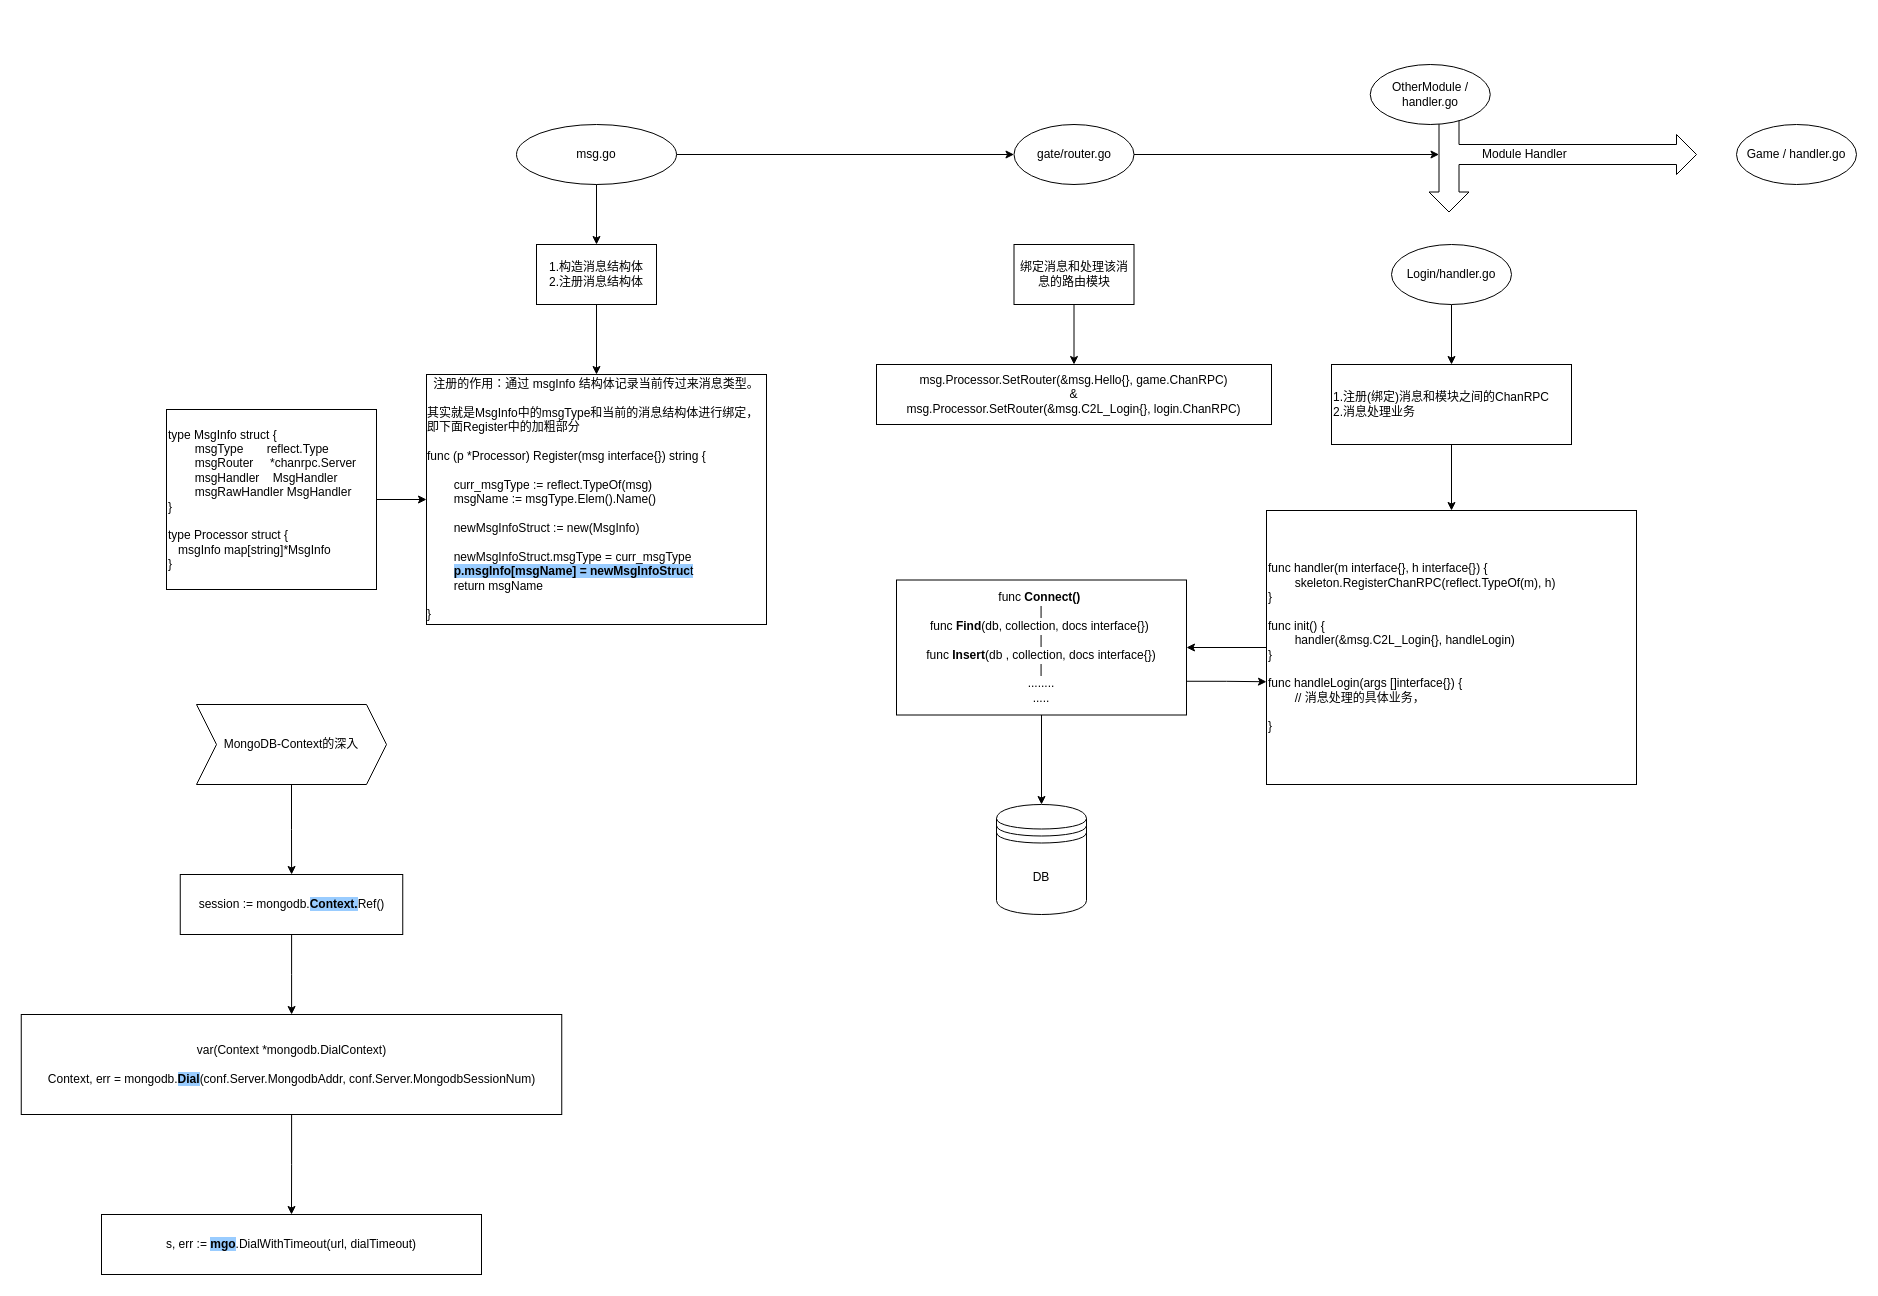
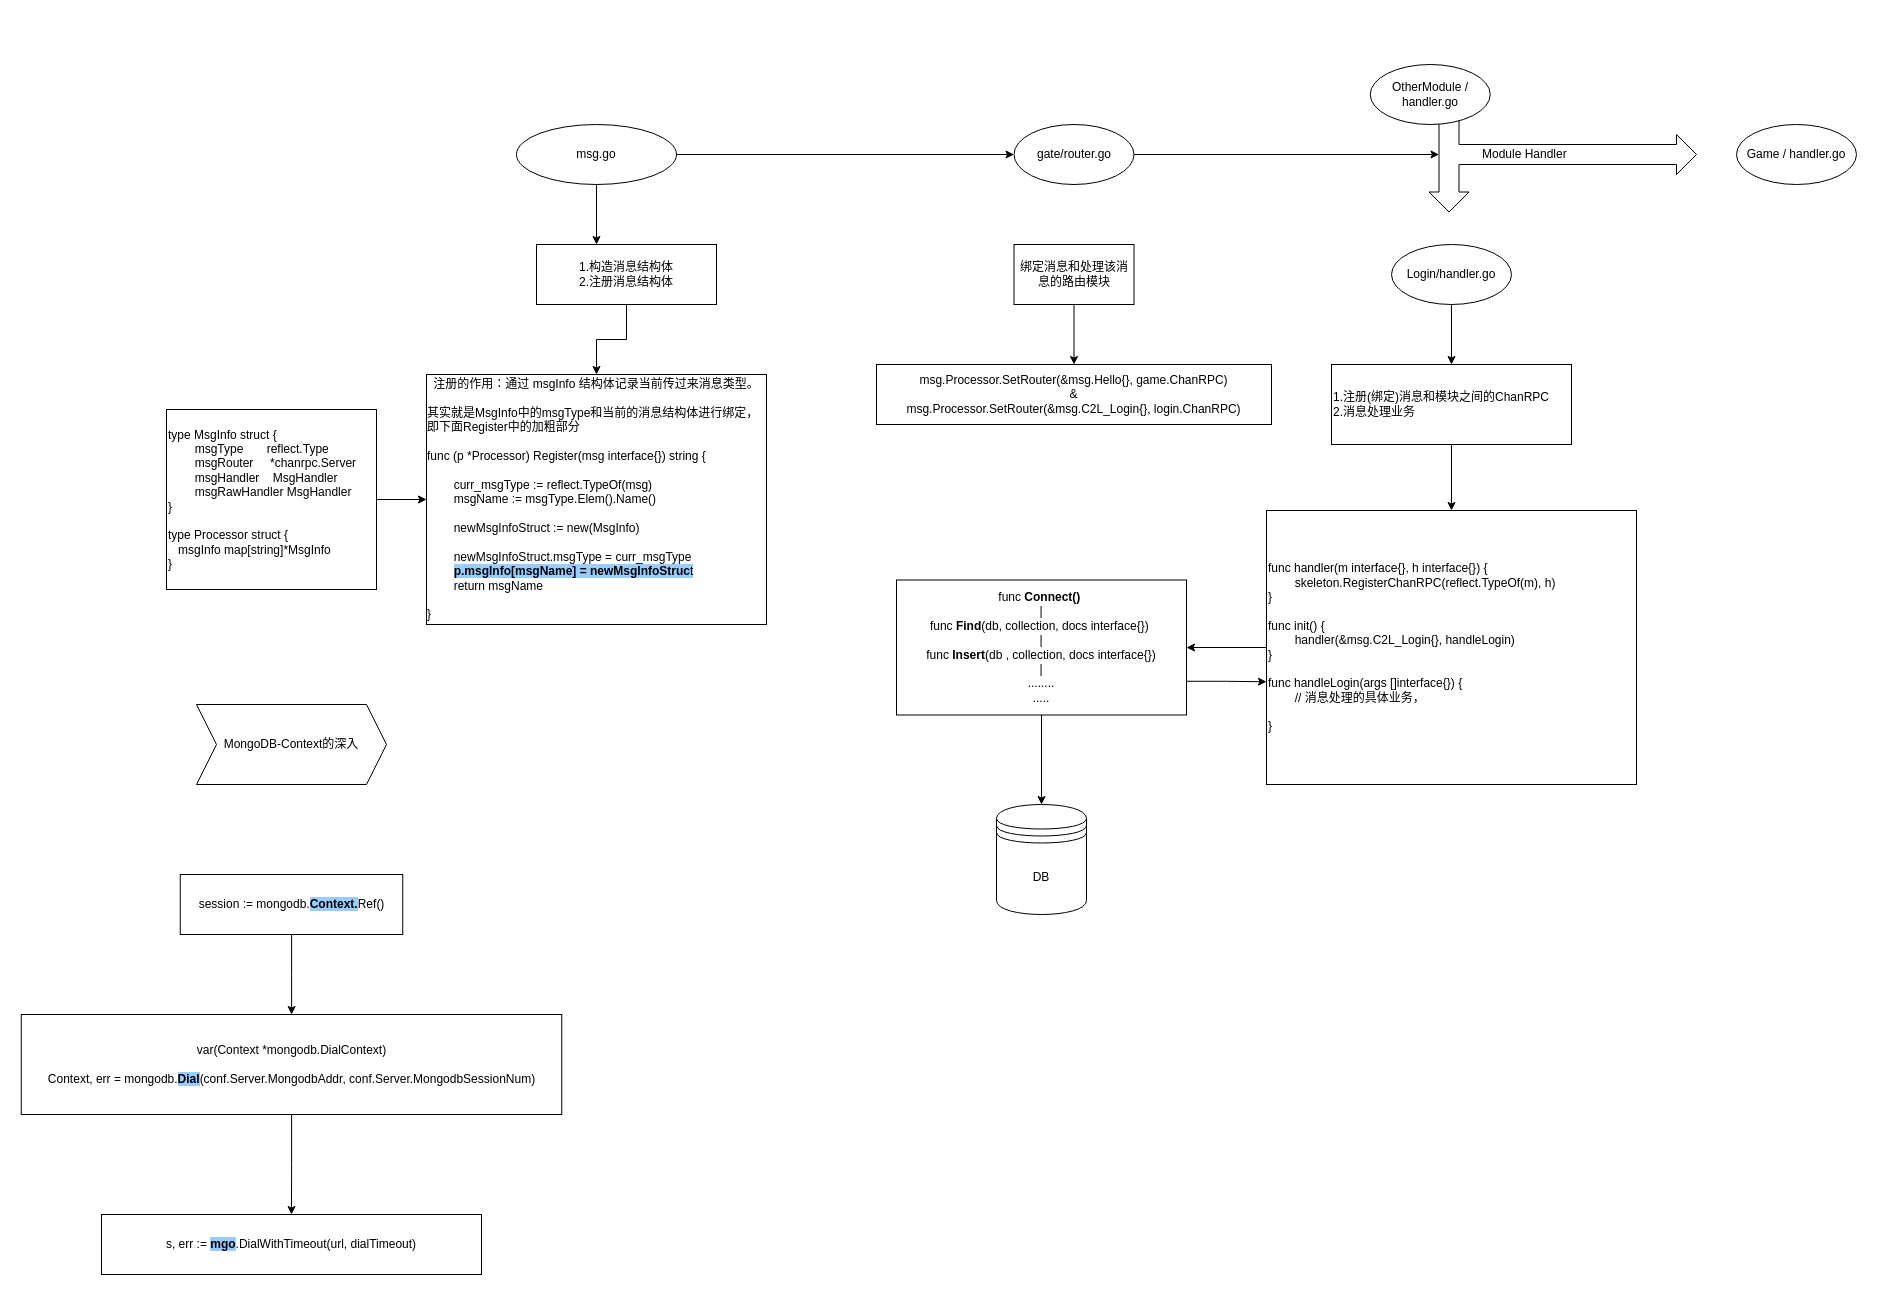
node "1.构造消息结构体 2.注册消息结构体": size 120x60 -> 180x60
edge "MongoDB-Context的深入" -> "session := mongodb.Context.Ref()": removed
